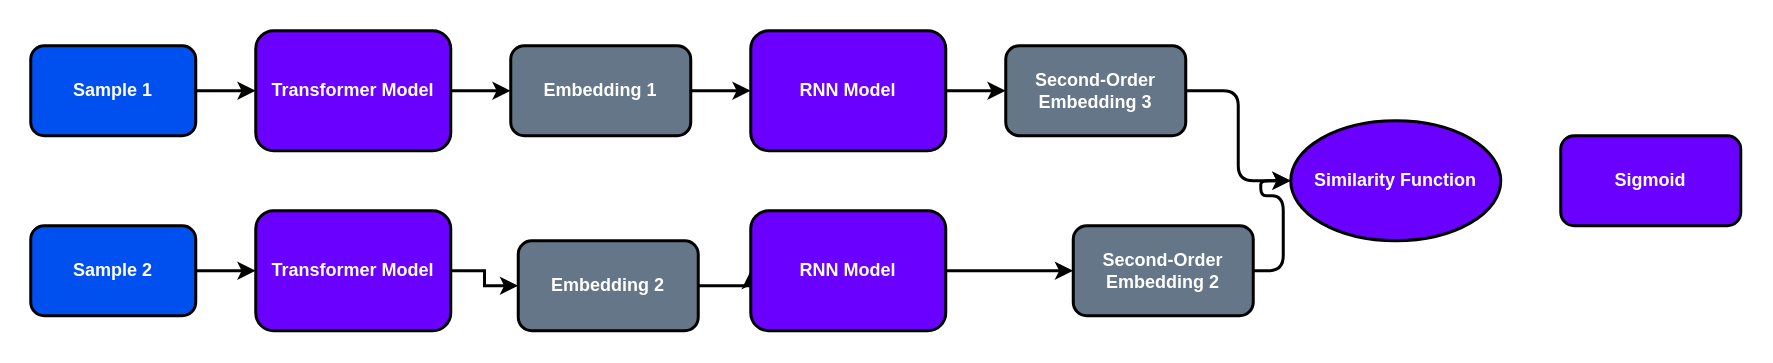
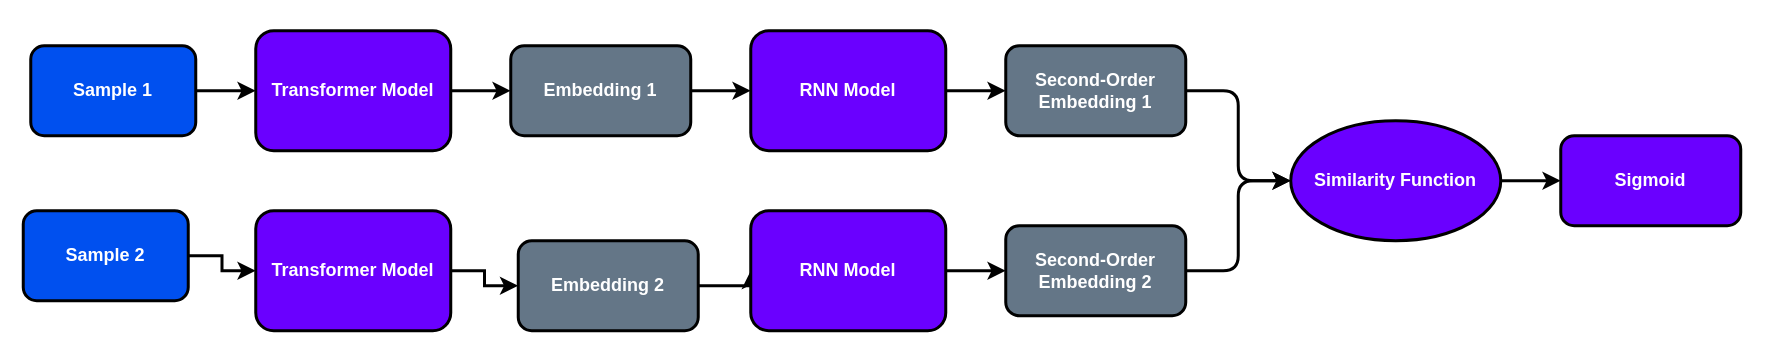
node "Second-Order Embedding 3": label "Second-Order Embedding 3" -> "Second-Order Embedding 1"
edge "Similarity Function" -> "Sigmoid": added
node "Sample 2": moved (113, 271) -> (106, 256)
node "Second-Order Embedding 2": moved (1163, 271) -> (1096, 271)
